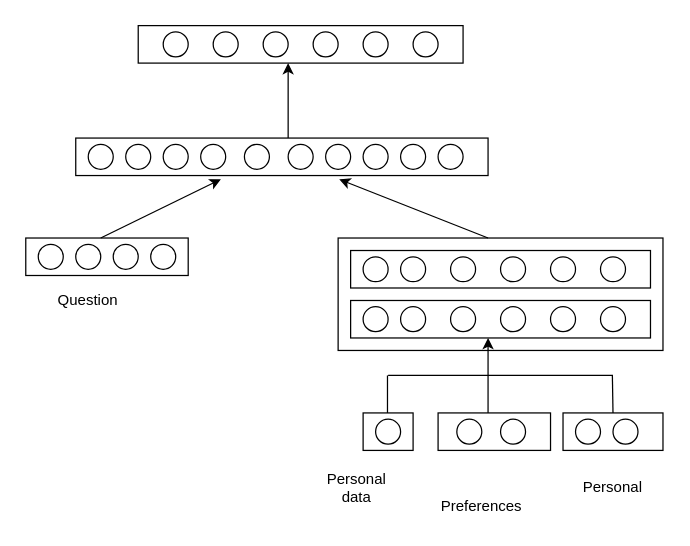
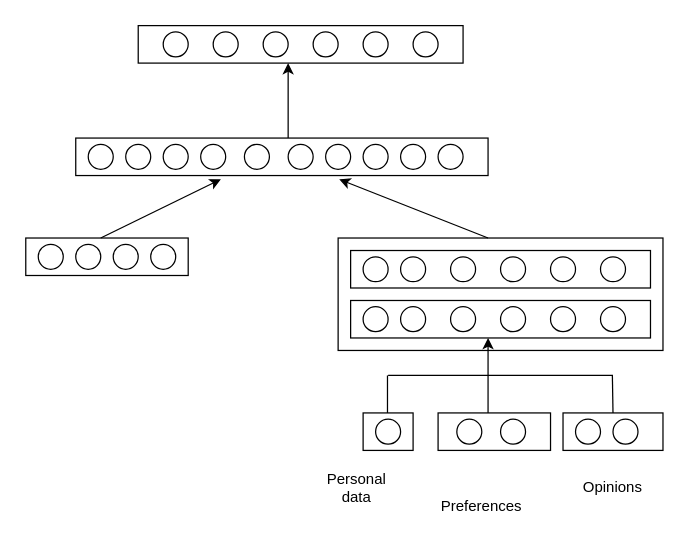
node "Question": removed
node "Personal": label "Personal" -> "Opinions"
